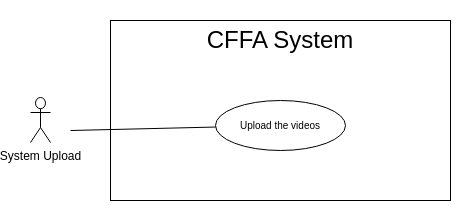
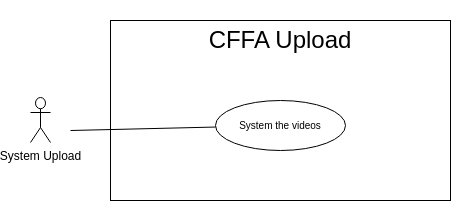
node "CFFA System": label "CFFA System" -> "CFFA Upload"
node "Upload the videos": label "Upload the videos" -> "System the videos"
